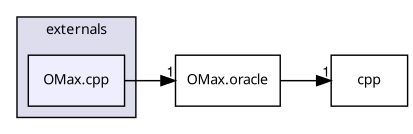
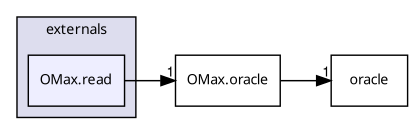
node "OMax.cpp": label "OMax.cpp" -> "OMax.read"
node "cpp": label "cpp" -> "oracle"
